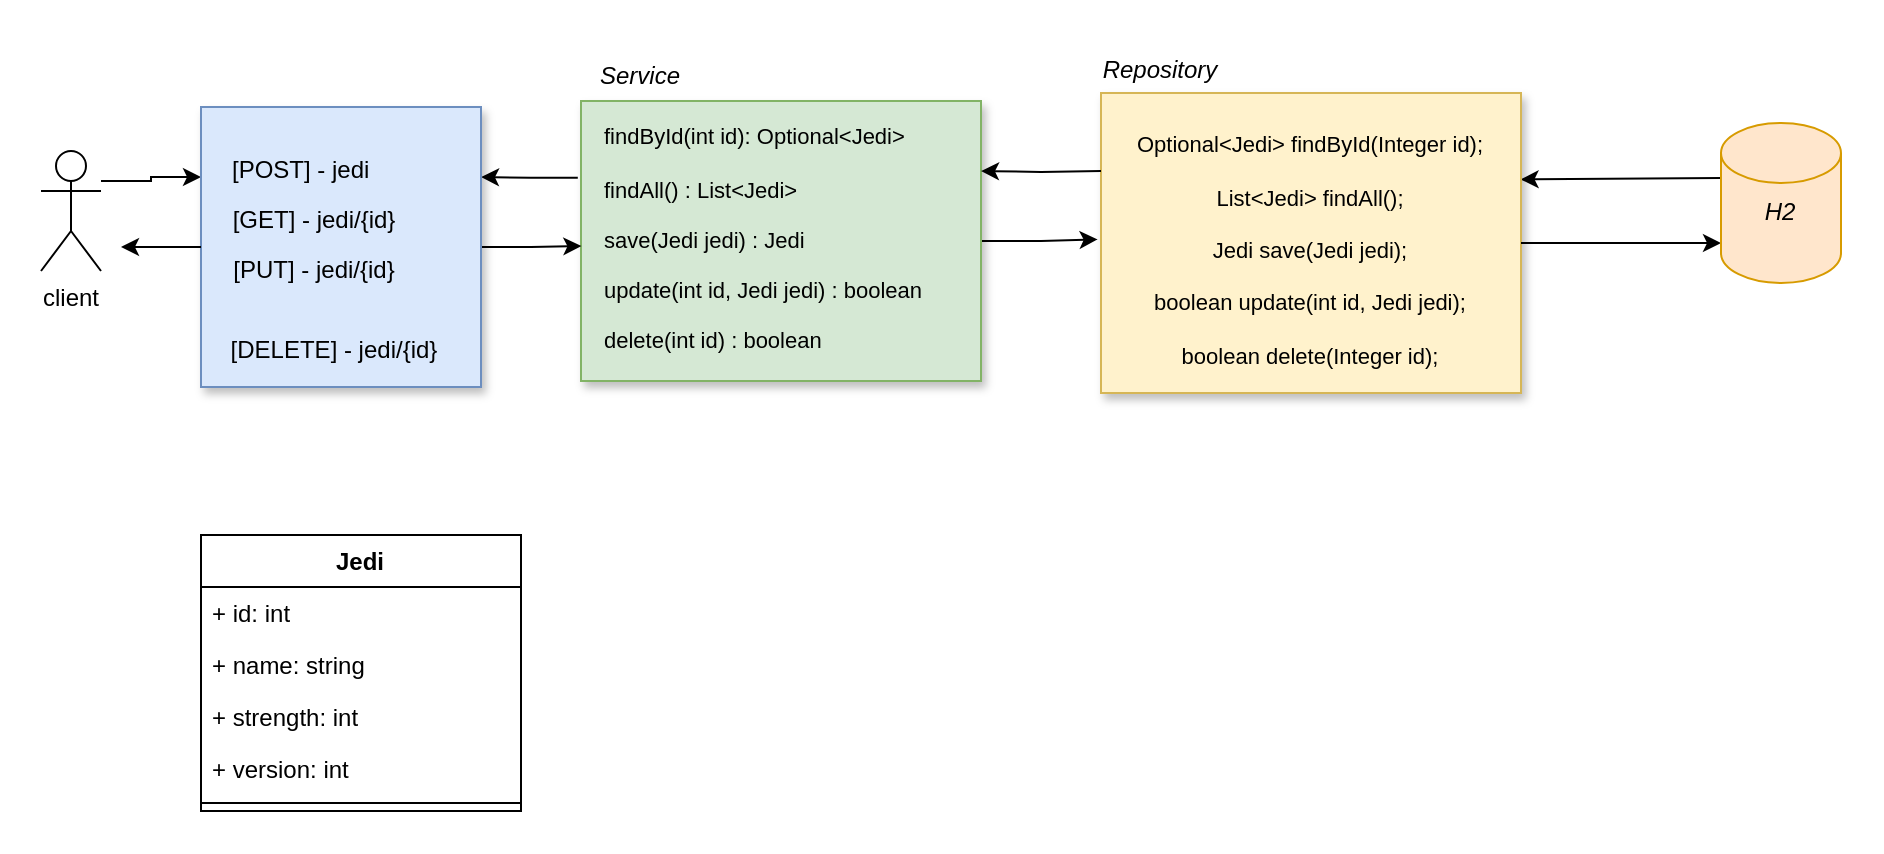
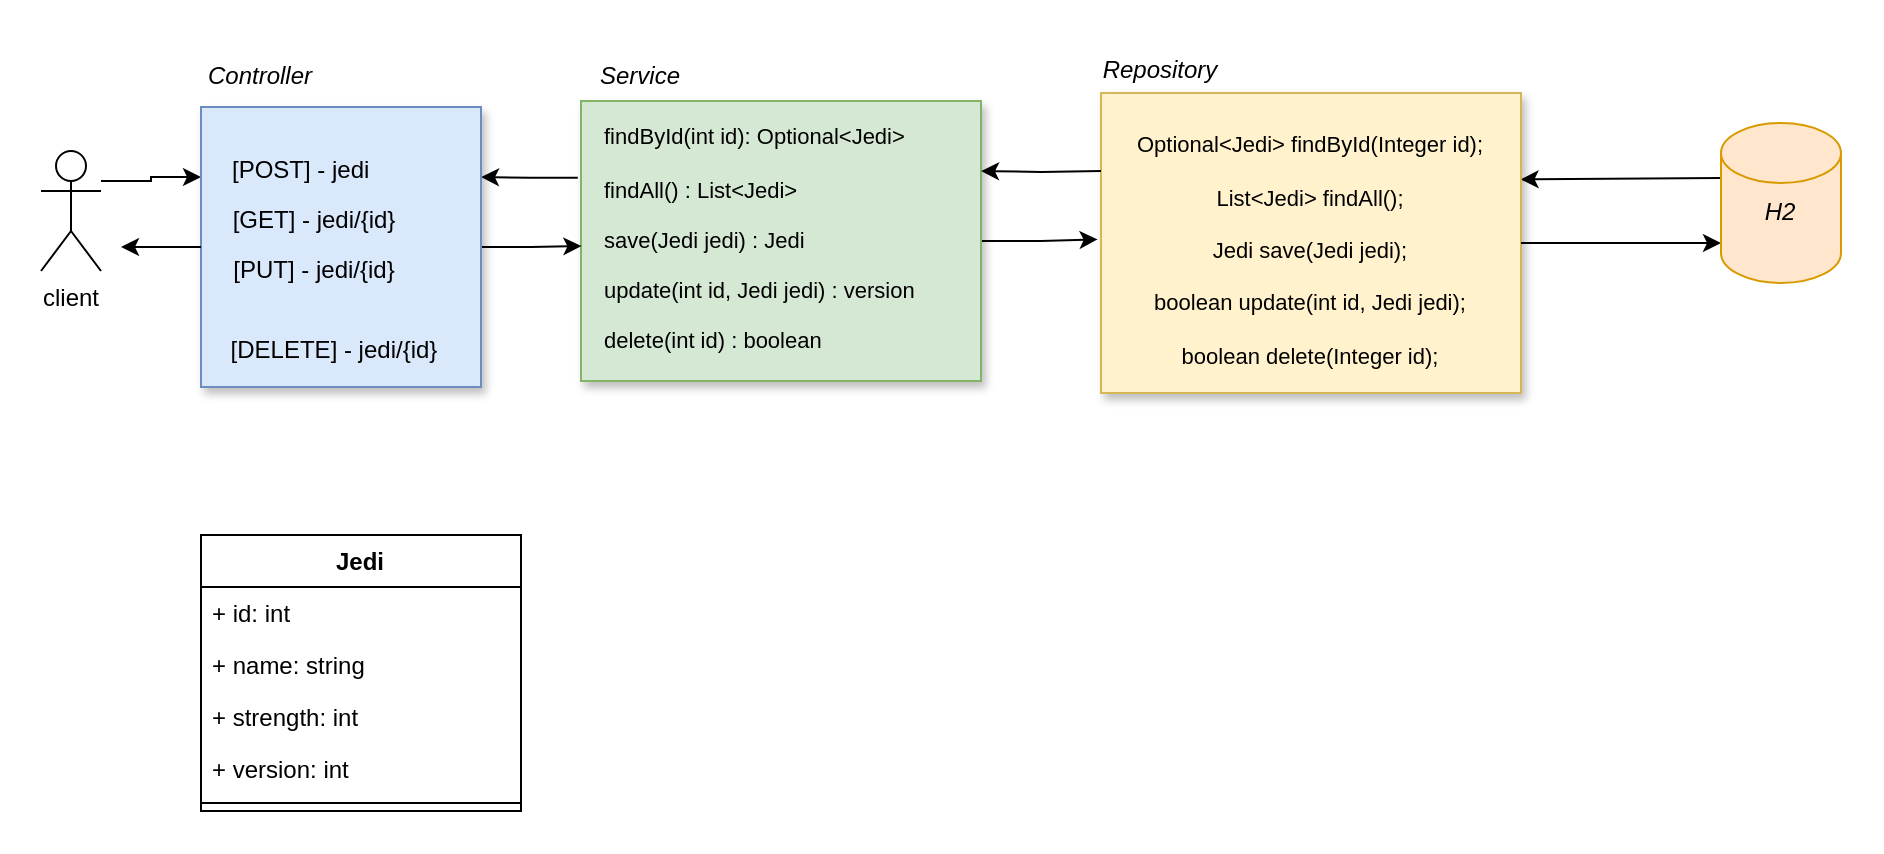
node "Controller": added
node "update(int id, Jedi jedi) : boolean": label "update(int id, Jedi jedi) : boolean" -> "update(int id, Jedi jedi) : version"
